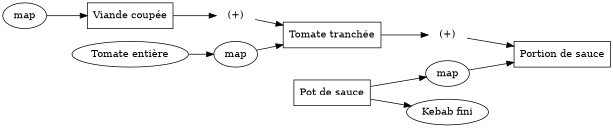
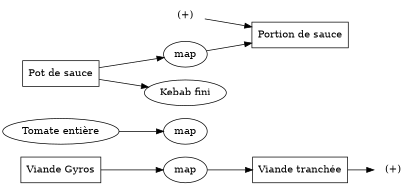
node "Viande coupée": label "Viande coupée" -> "Viande tranchée"
node "Tomate tranchée": removed
node "Viande Gyros": added
